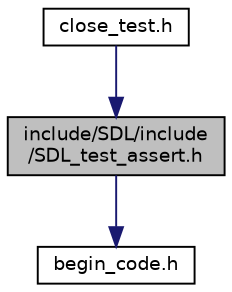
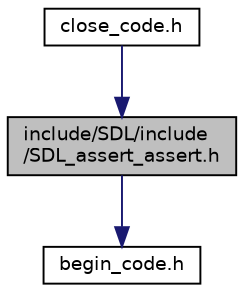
node "close_test.h": label "close_test.h" -> "close_code.h"
node "include/SDL/include /SDL_test_assert.h": label "include/SDL/include /SDL_test_assert.h" -> "include/SDL/include /SDL_assert_assert.h"
